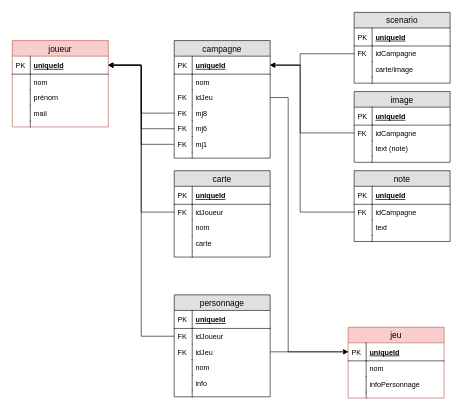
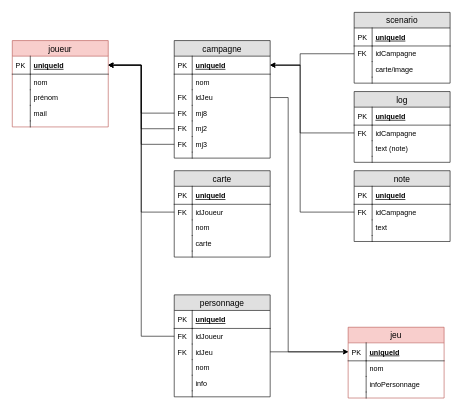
node "image": label "image" -> "log"
node "mj6": label "mj6" -> "mj2"
node "mj1": label "mj1" -> "mj3"
